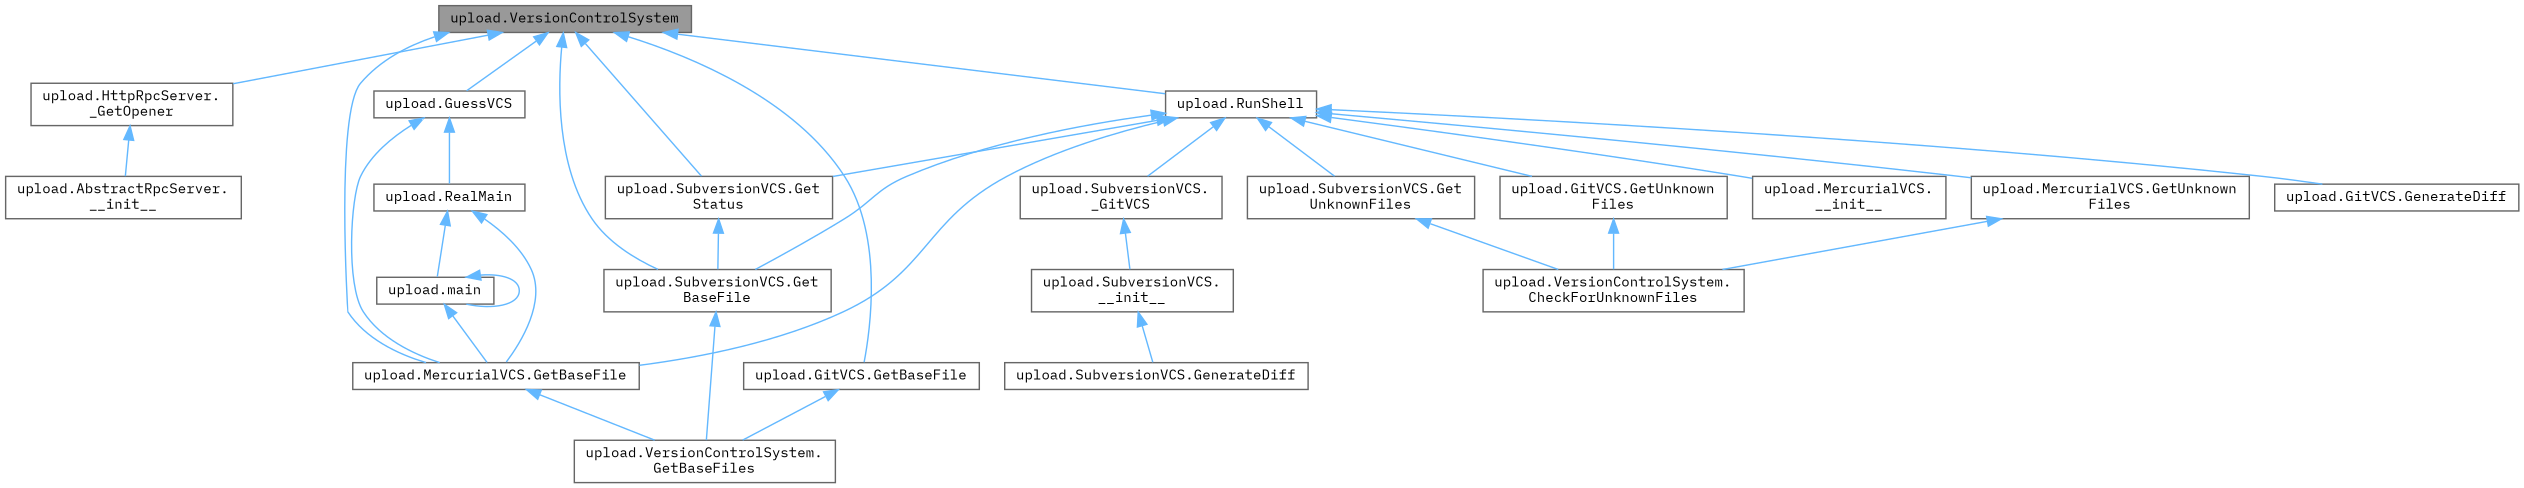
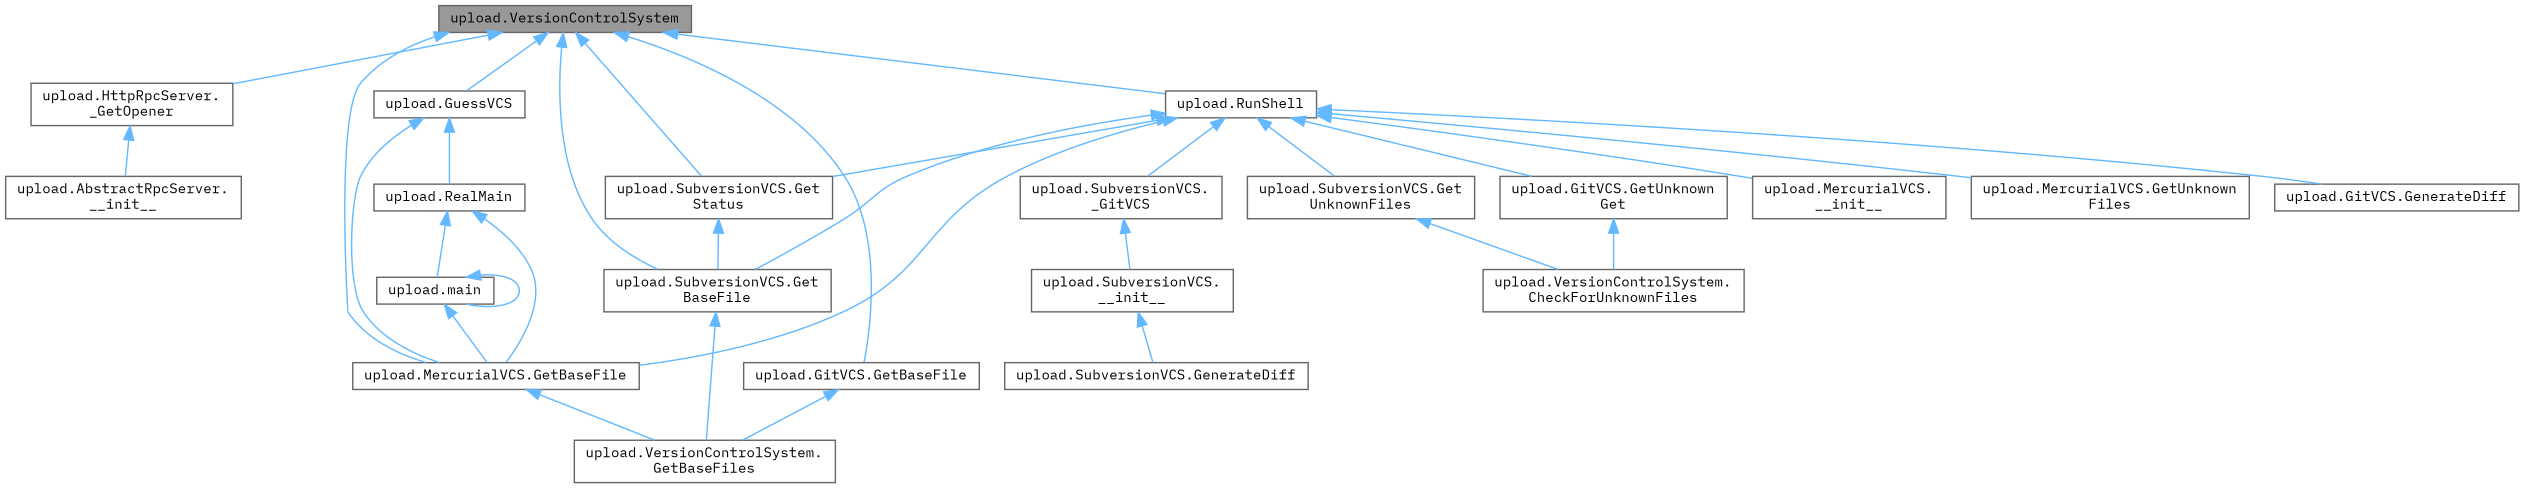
node "upload.GitVCS.GetUnknown Files": label "upload.GitVCS.GetUnknown Files" -> "upload.GitVCS.GetUnknown Get"
edge "upload.VersionControlSystem. CheckForUnknownFiles" -> "upload.MercurialVCS.GetUnknown Files": removed
